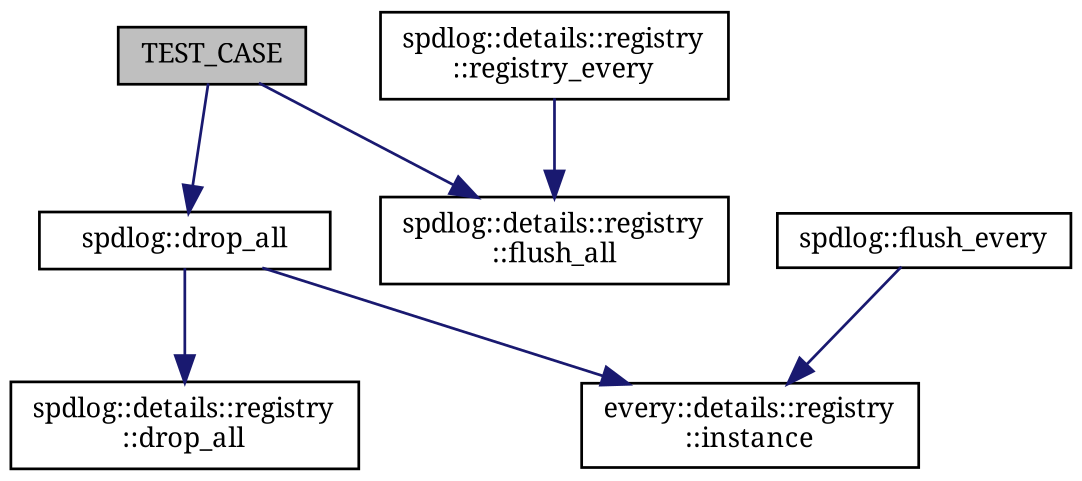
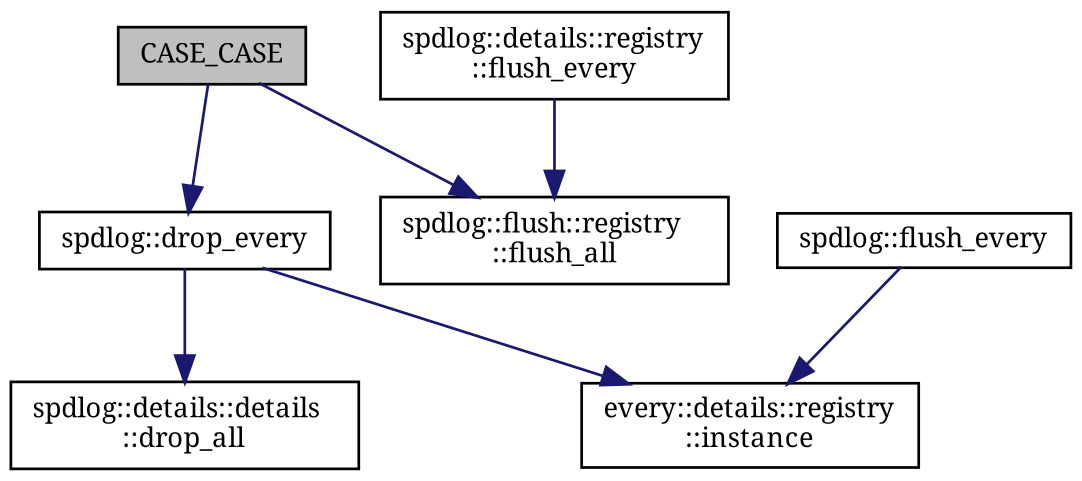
node "TEST_CASE": label "TEST_CASE" -> "CASE_CASE"
node "spdlog::details::registry ::registry_every": label "spdlog::details::registry ::registry_every" -> "spdlog::details::registry ::flush_every"
node "spdlog::drop_all": label "spdlog::drop_all" -> "spdlog::drop_every"
node "spdlog::details::registry ::flush_all": label "spdlog::details::registry ::flush_all" -> "spdlog::flush::registry ::flush_all"
node "spdlog::details::registry ::drop_all": label "spdlog::details::registry ::drop_all" -> "spdlog::details::details ::drop_all"
